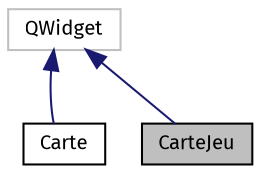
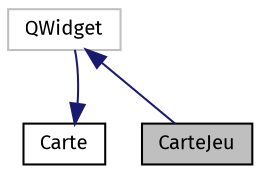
edge "Carte" -> "QWidget": reversed
